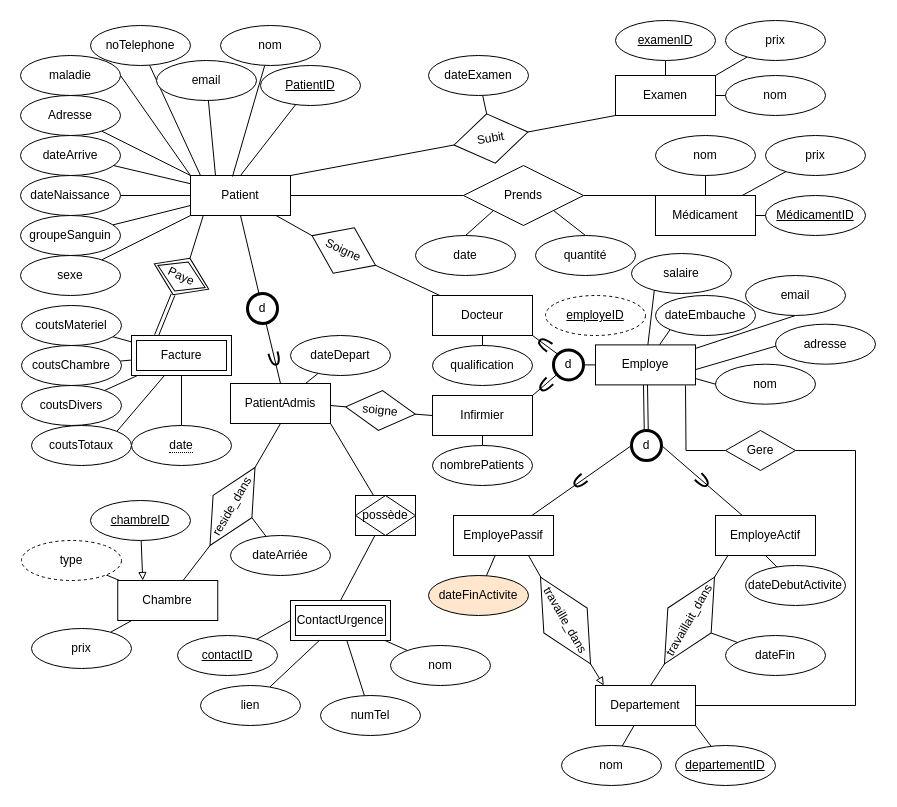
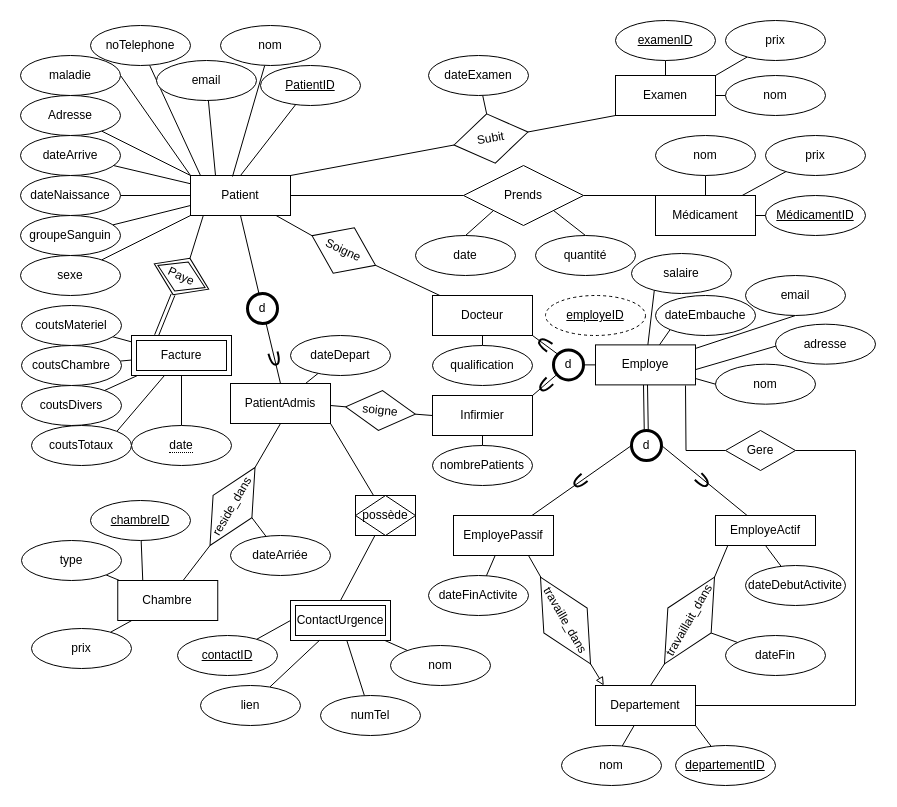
node "EmployeActif": size 100x40 -> 100x30
node "type": style dashed -> solid
edge "chambreID" -> "Chambre": arrowhead block -> none
node "dateFinActivite": fillcolor #ffe6cc -> #ffffff
